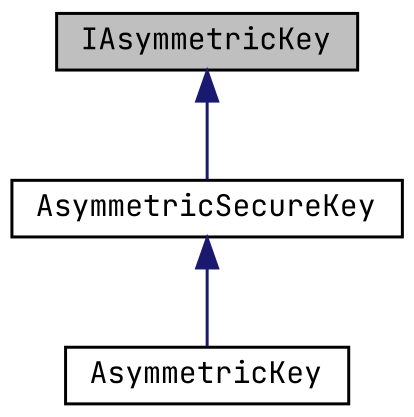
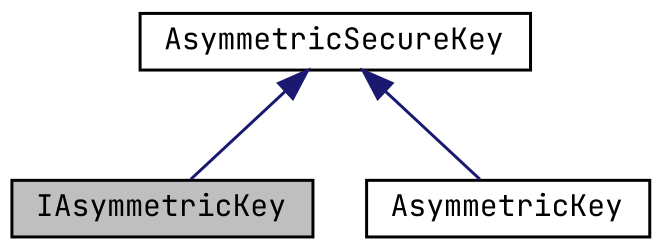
edge "AsymmetricSecureKey" -> "IAsymmetricKey": reversed
